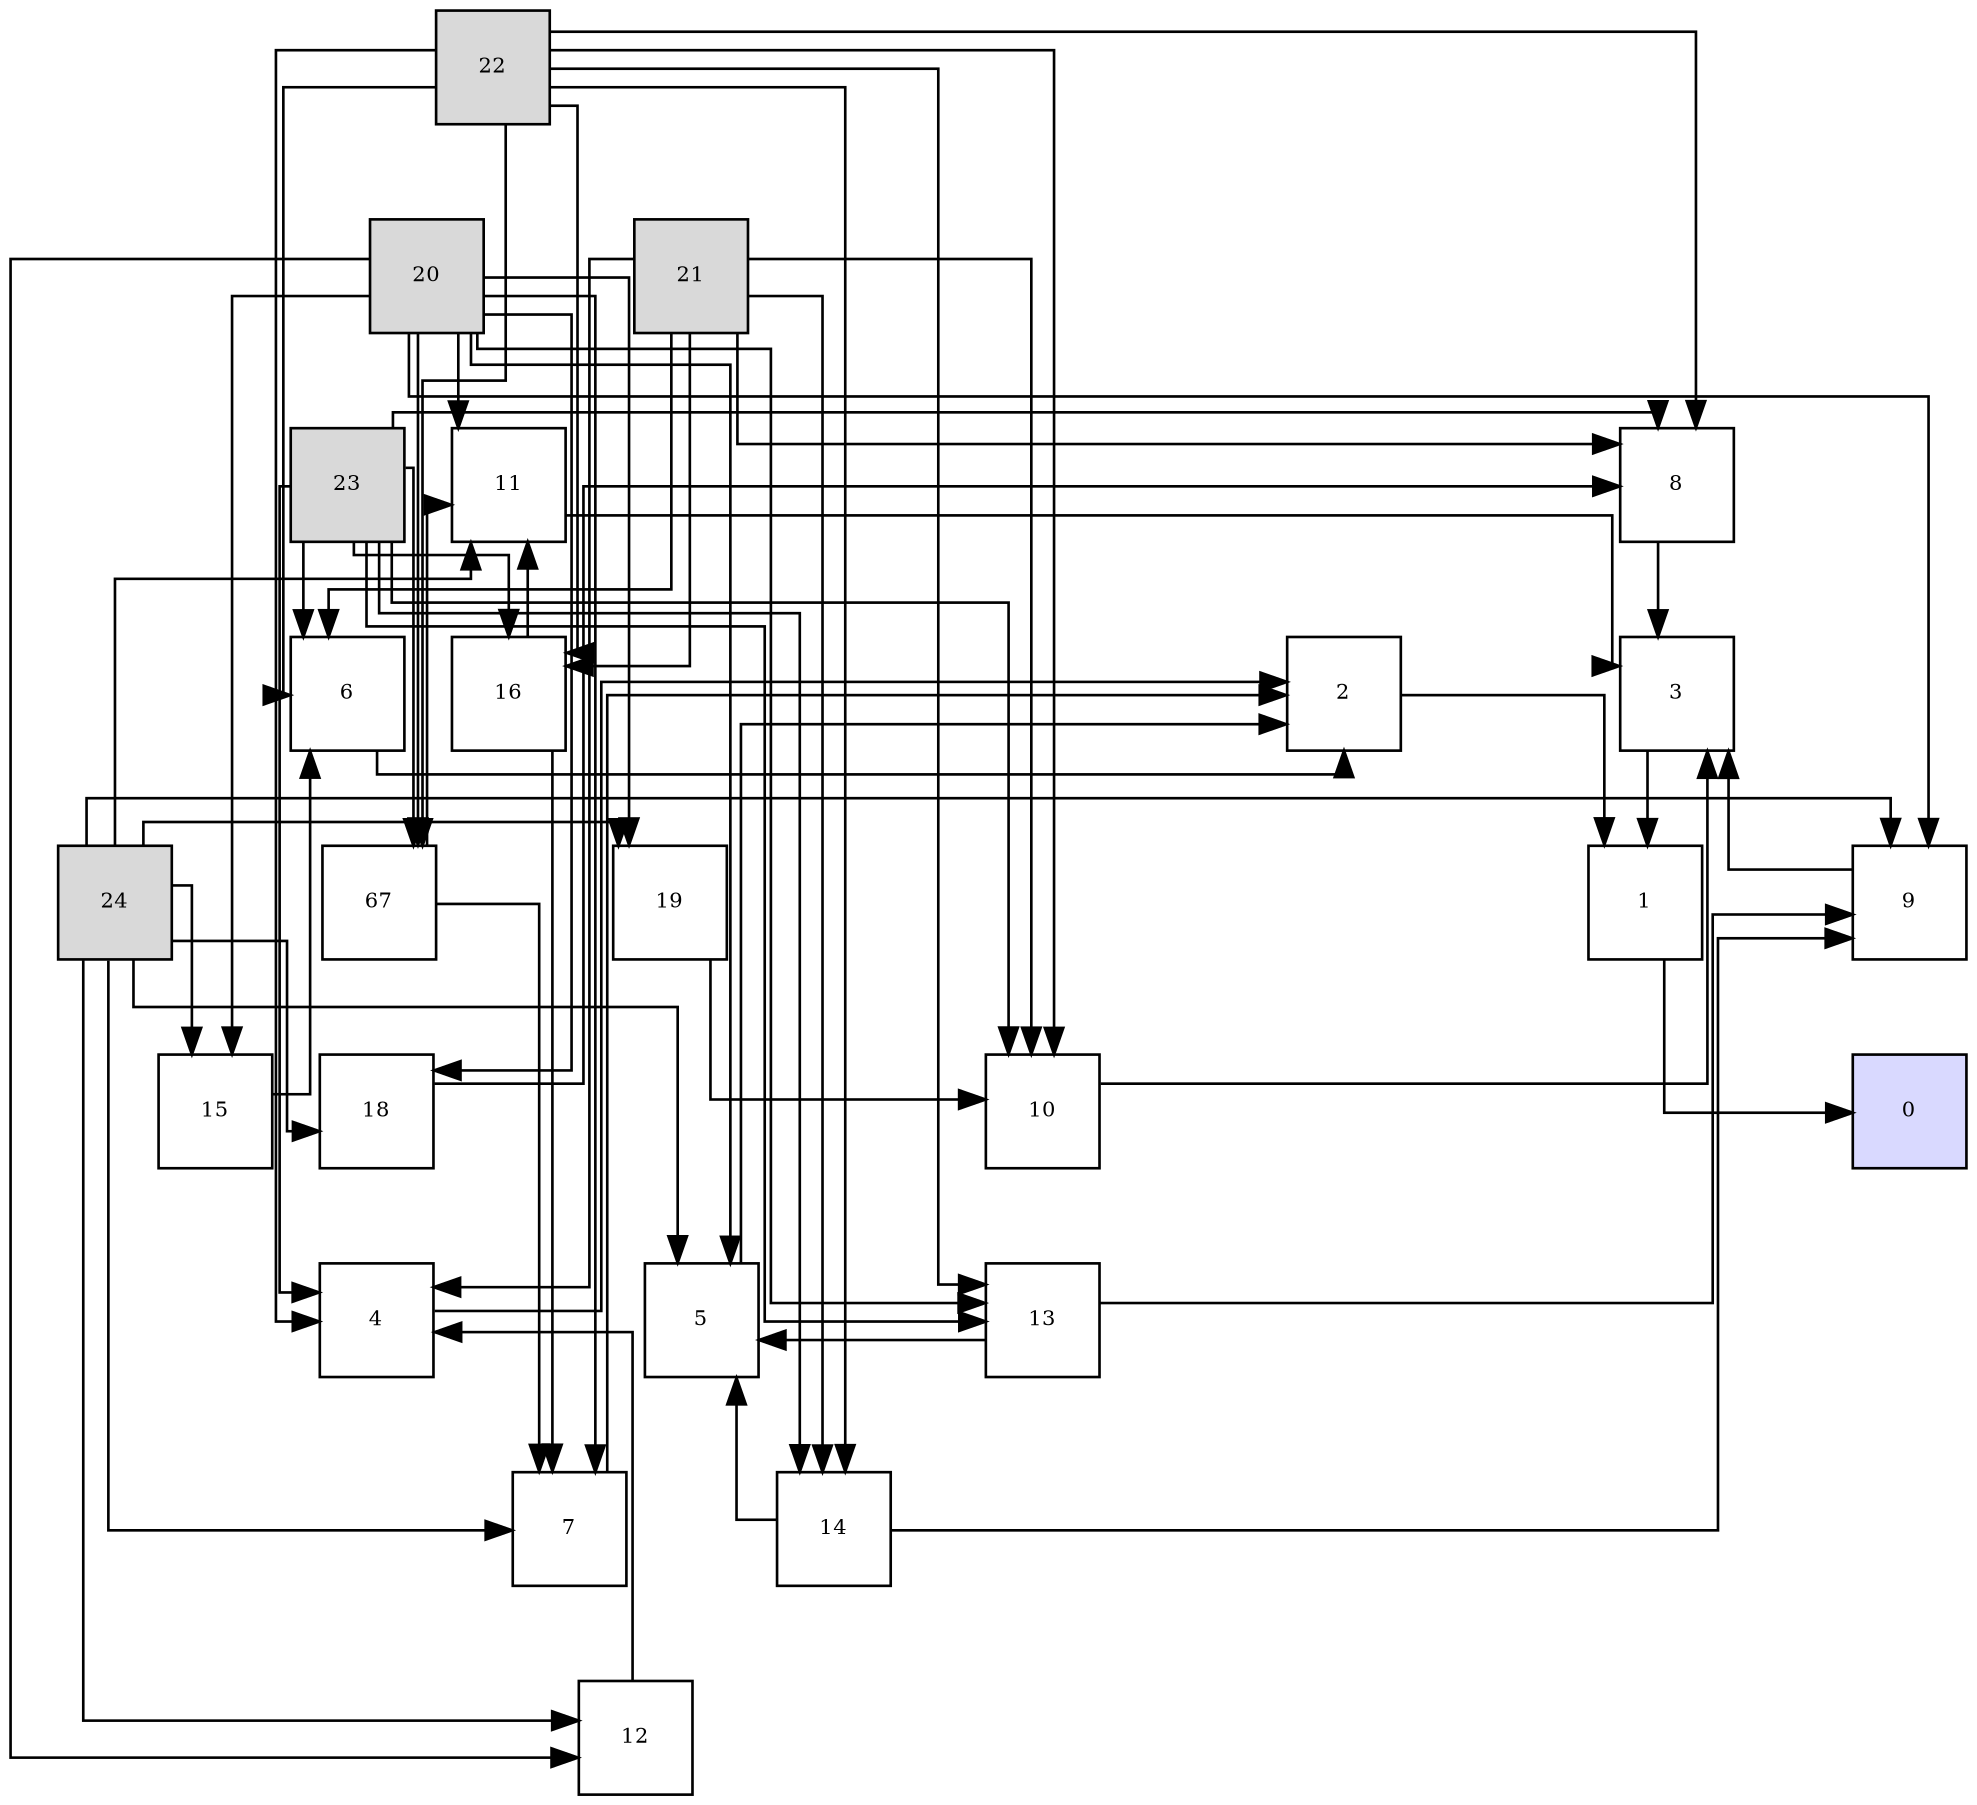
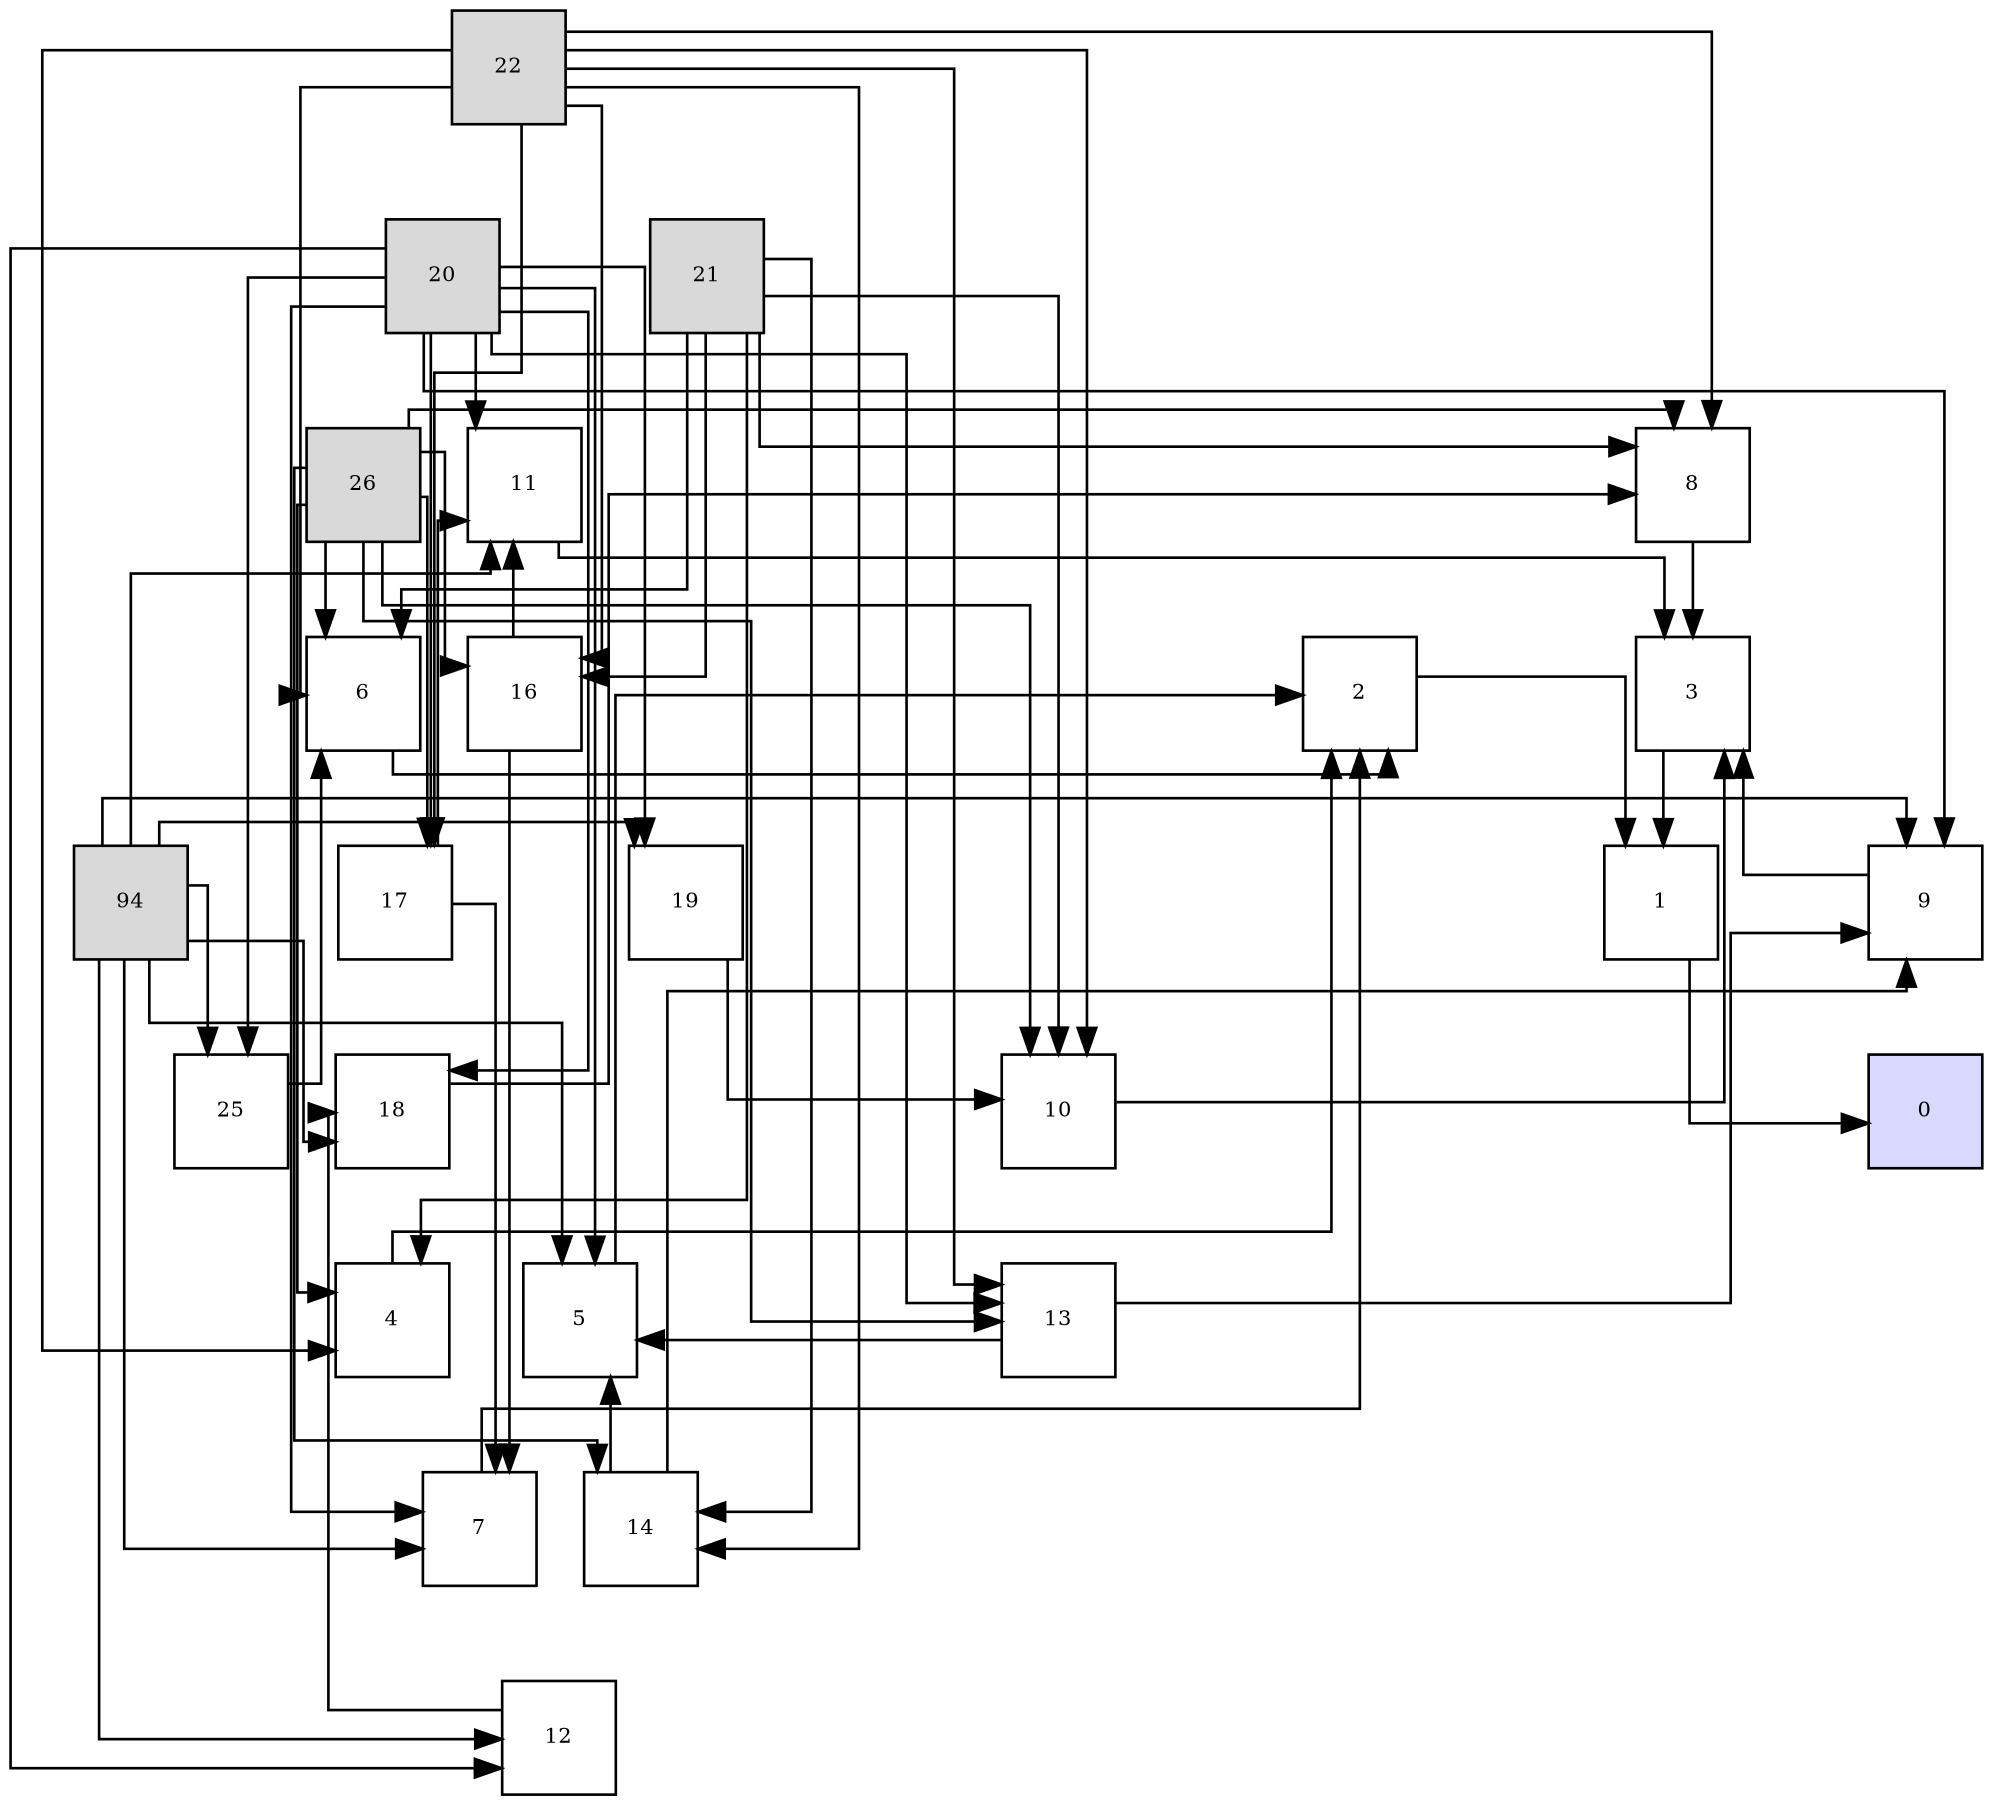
node "23": label "23" -> "26"
node "24": label "24" -> "94"
node "67": label "67" -> "17"
node "15": label "15" -> "25"
edge "12" -> "4": now "12" -> "18"
